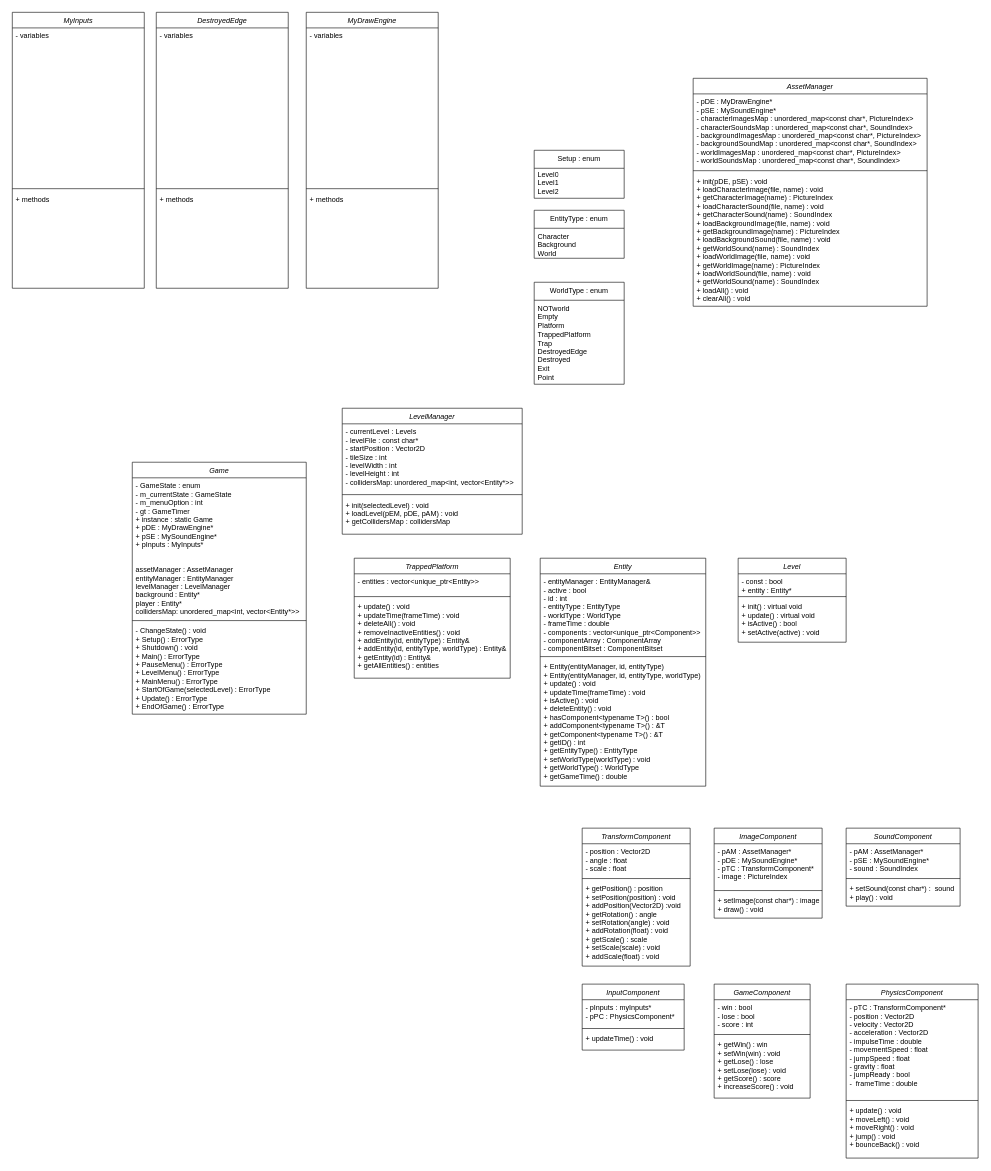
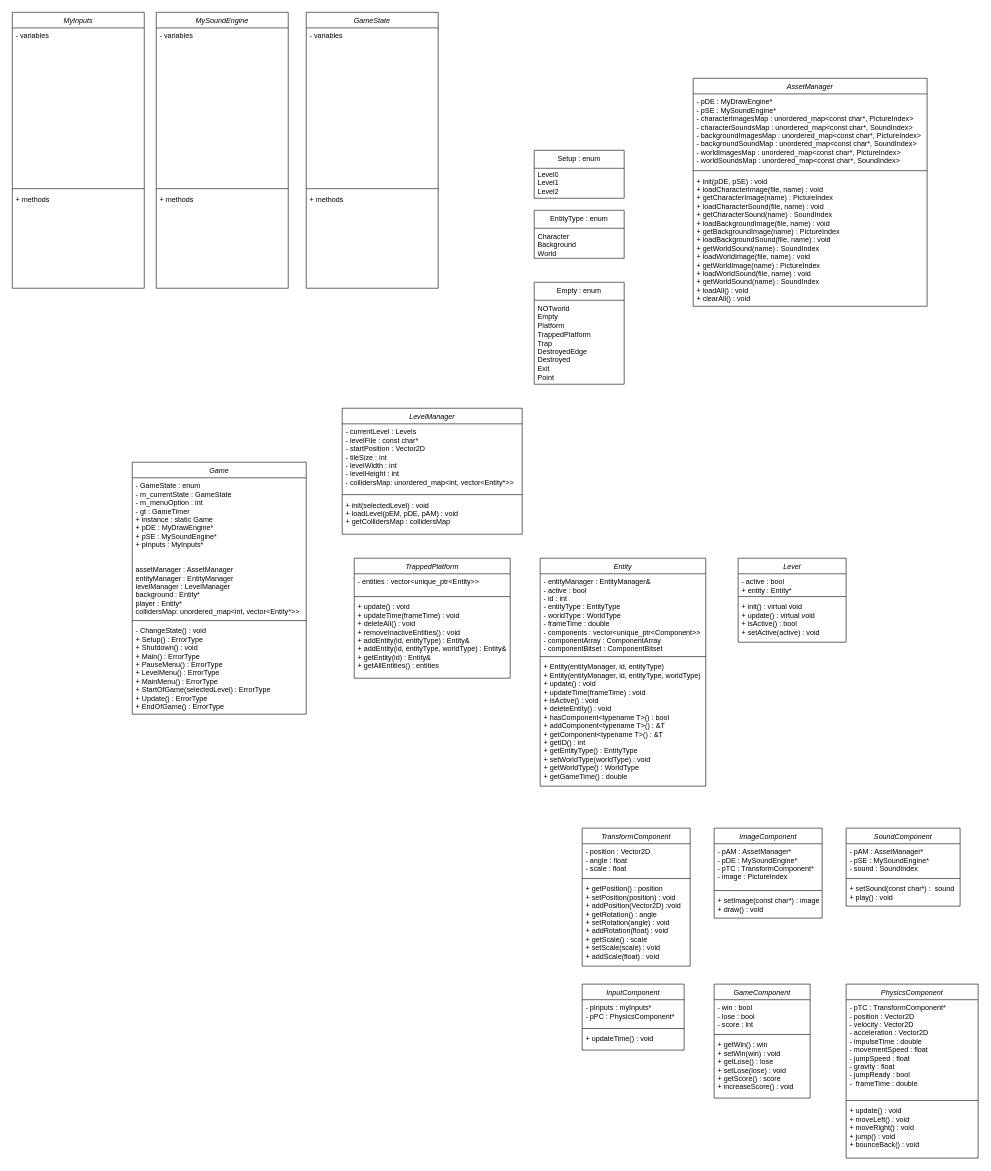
node "DestroyedEdge": label "DestroyedEdge" -> "MySoundEngine"
node "MyDrawEngine": label "MyDrawEngine" -> "GameState"
node "WorldType : enum": label "WorldType : enum" -> "Empty : enum"
node "- const : bool + entity : Entity*": label "- const : bool + entity : Entity*" -> "- active : bool + entity : Entity*"
